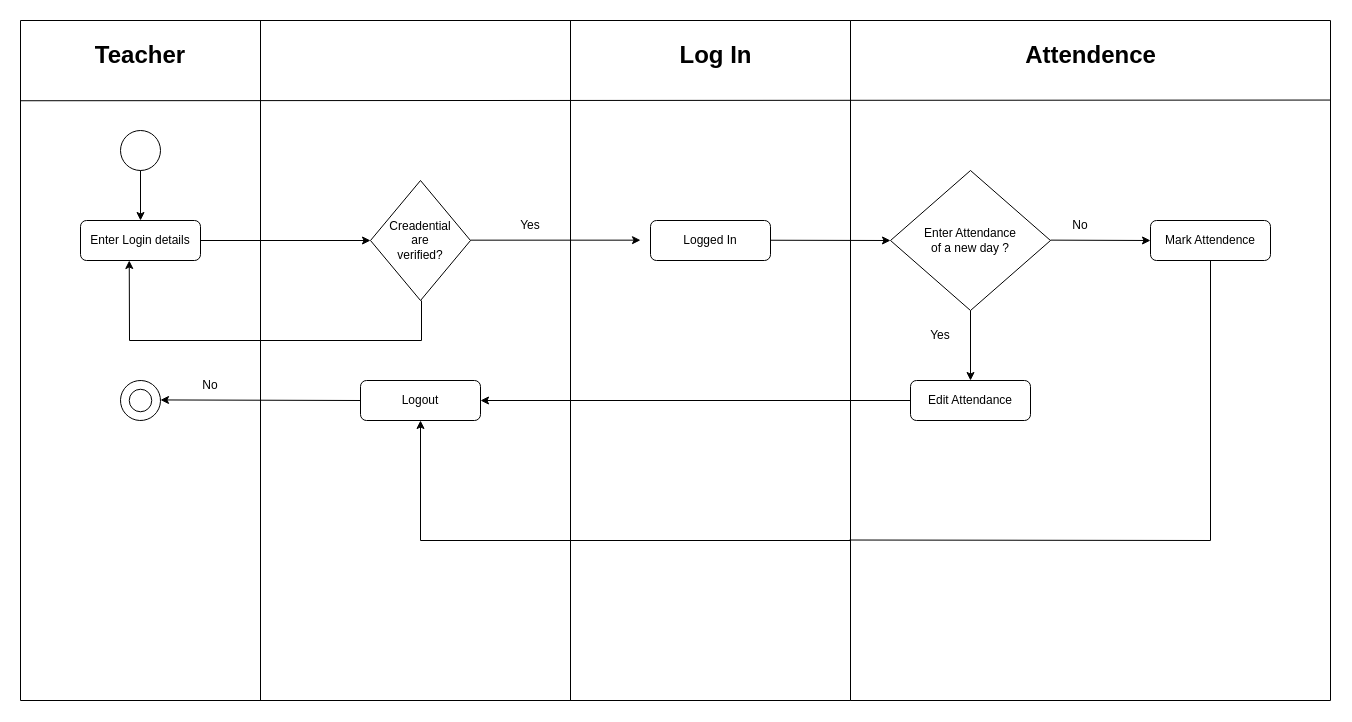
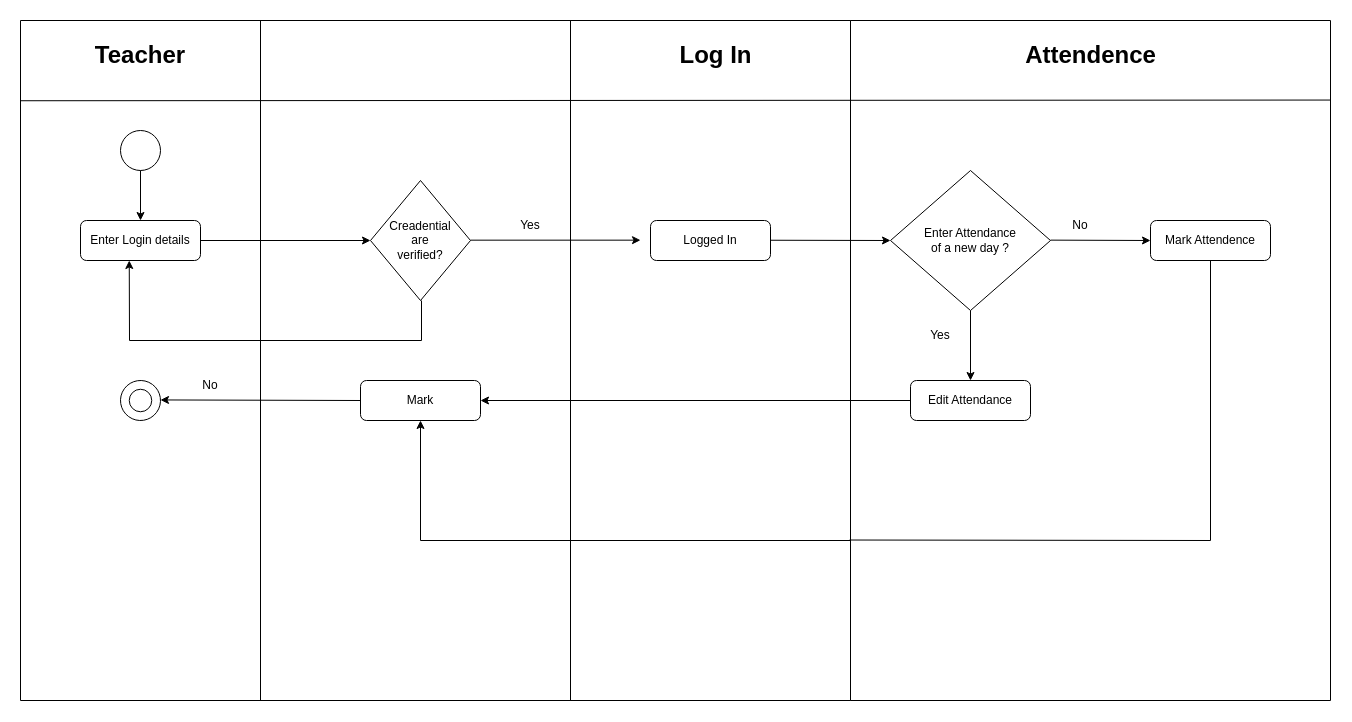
node "Logout": label "Logout" -> "Mark"
